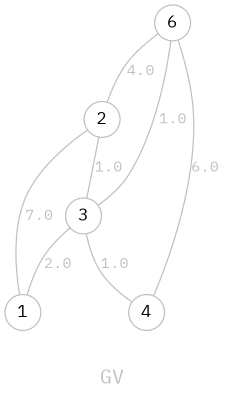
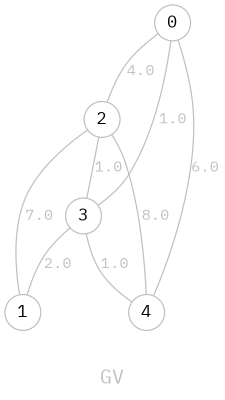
node "6": label "6" -> "0"
edge "2" -- "4": added, label "8.0"
